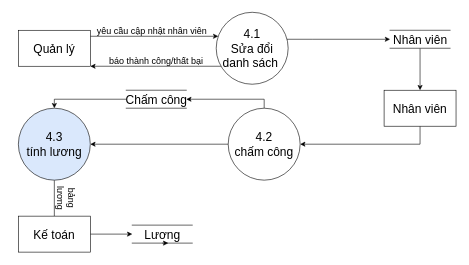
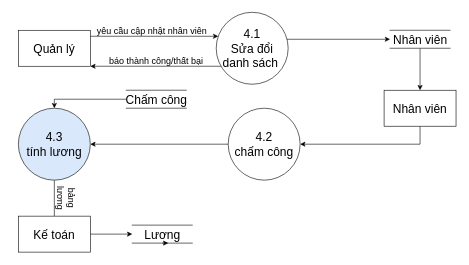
edge "4.2 chấm công" -> "Chấm công": removed
